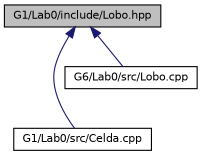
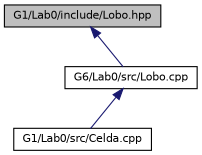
edge "G1/Lab0/src/Celda.cpp" -> "G1/Lab0/include/Lobo.hpp": now "G1/Lab0/src/Celda.cpp" -> "G6/Lab0/src/Lobo.cpp"
